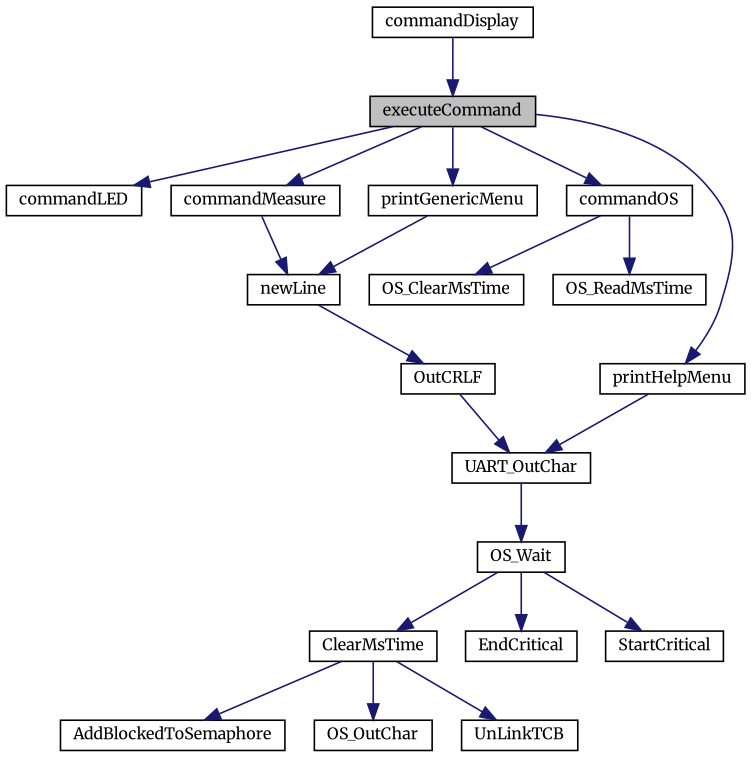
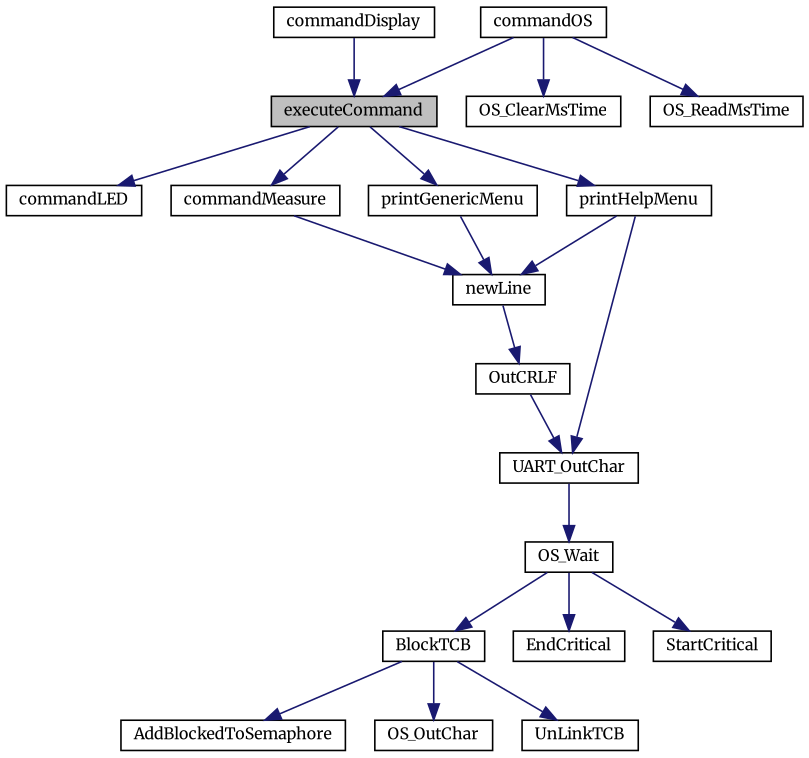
edge "executeCommand" -> "commandOS": reversed
edge "printHelpMenu" -> "newLine": added
node "ClearMsTime": label "ClearMsTime" -> "BlockTCB"
